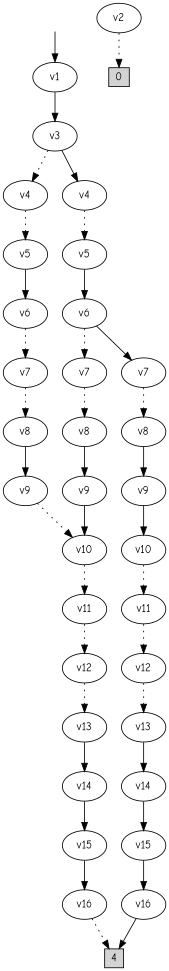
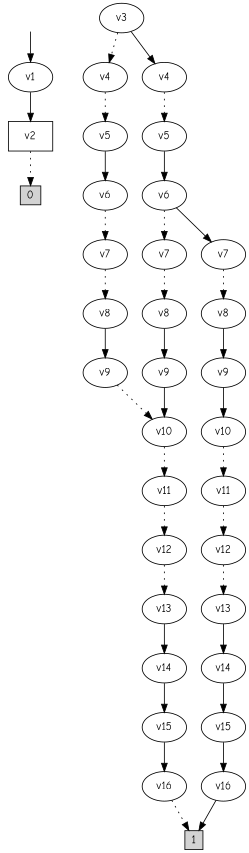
node "v2": shape ellipse -> box
edge "v1" -> "v3": now "v1" -> "v2"
node "4": label "4" -> "1"
